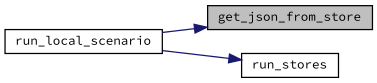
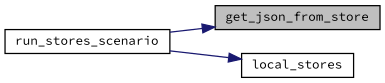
node "run_local_scenario": label "run_local_scenario" -> "run_stores_scenario"
node "run_stores": label "run_stores" -> "local_stores"
